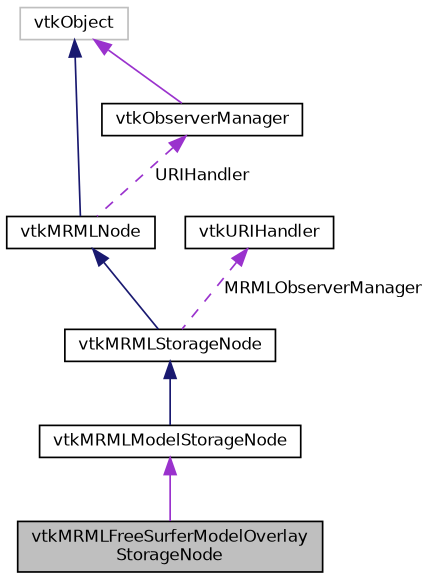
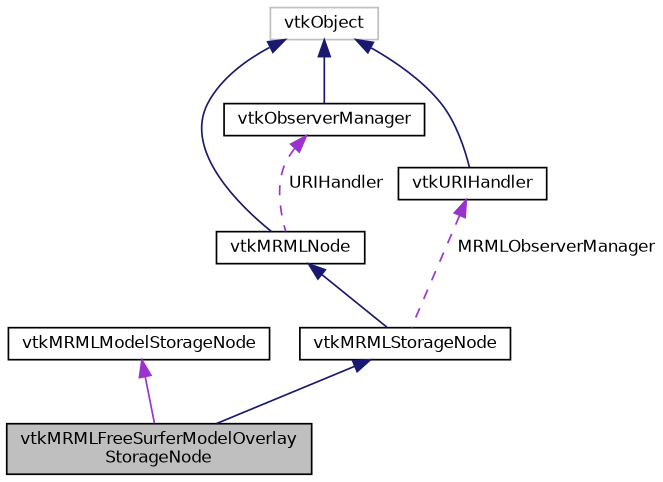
edge "vtkObserverManager" -> "vtkObject": color darkorchid3 -> midnightblue
edge "vtkURIHandler" -> "vtkObject": added
edge "vtkMRMLModelStorageNode" -> "vtkMRMLStorageNode": now "vtkMRMLFreeSurferModelOverlay StorageNode" -> "vtkMRMLStorageNode"
